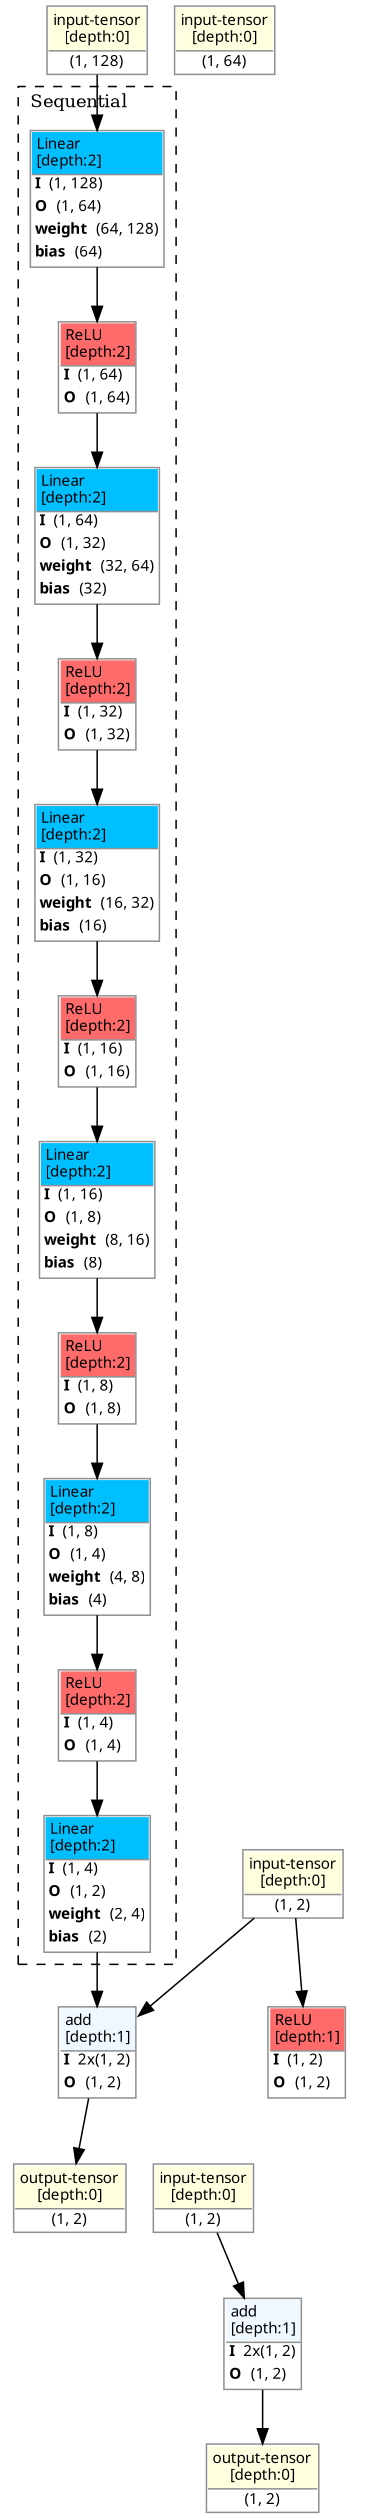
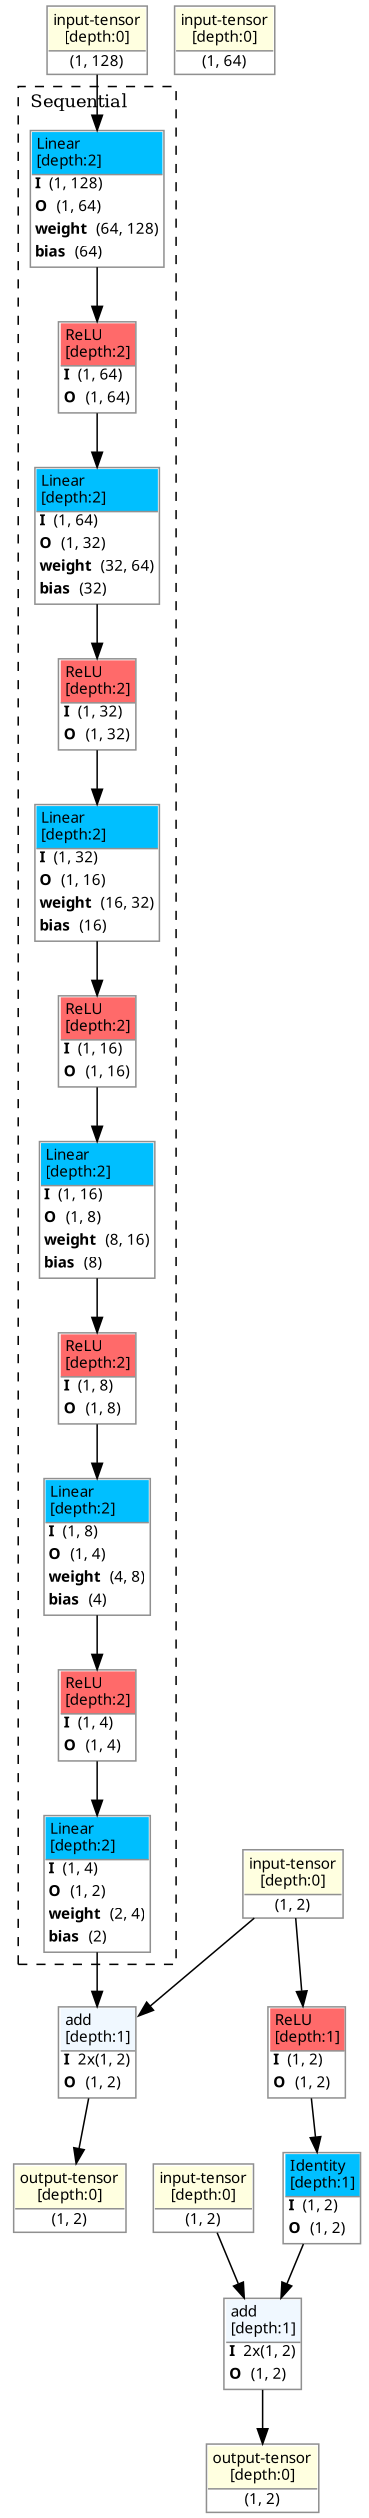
node "Identity": added
